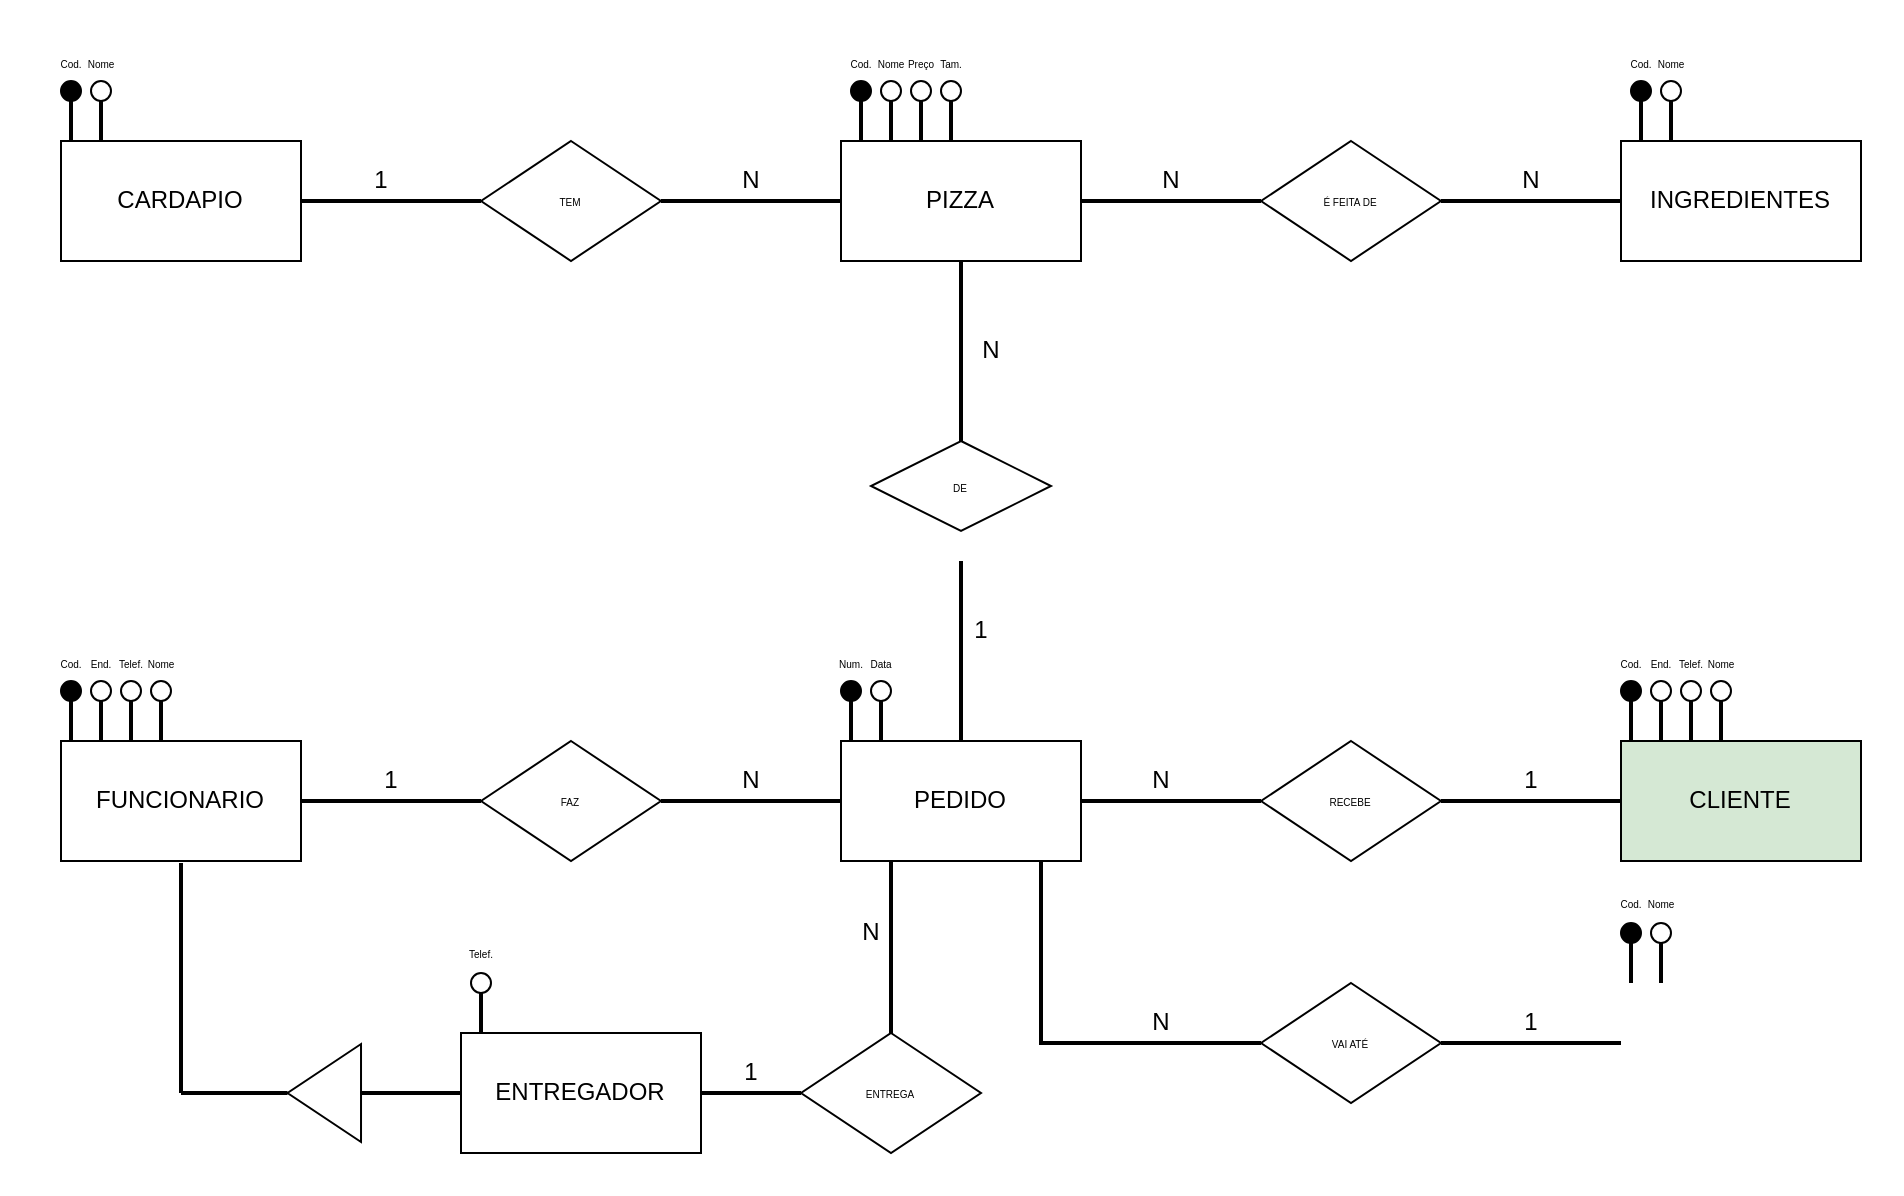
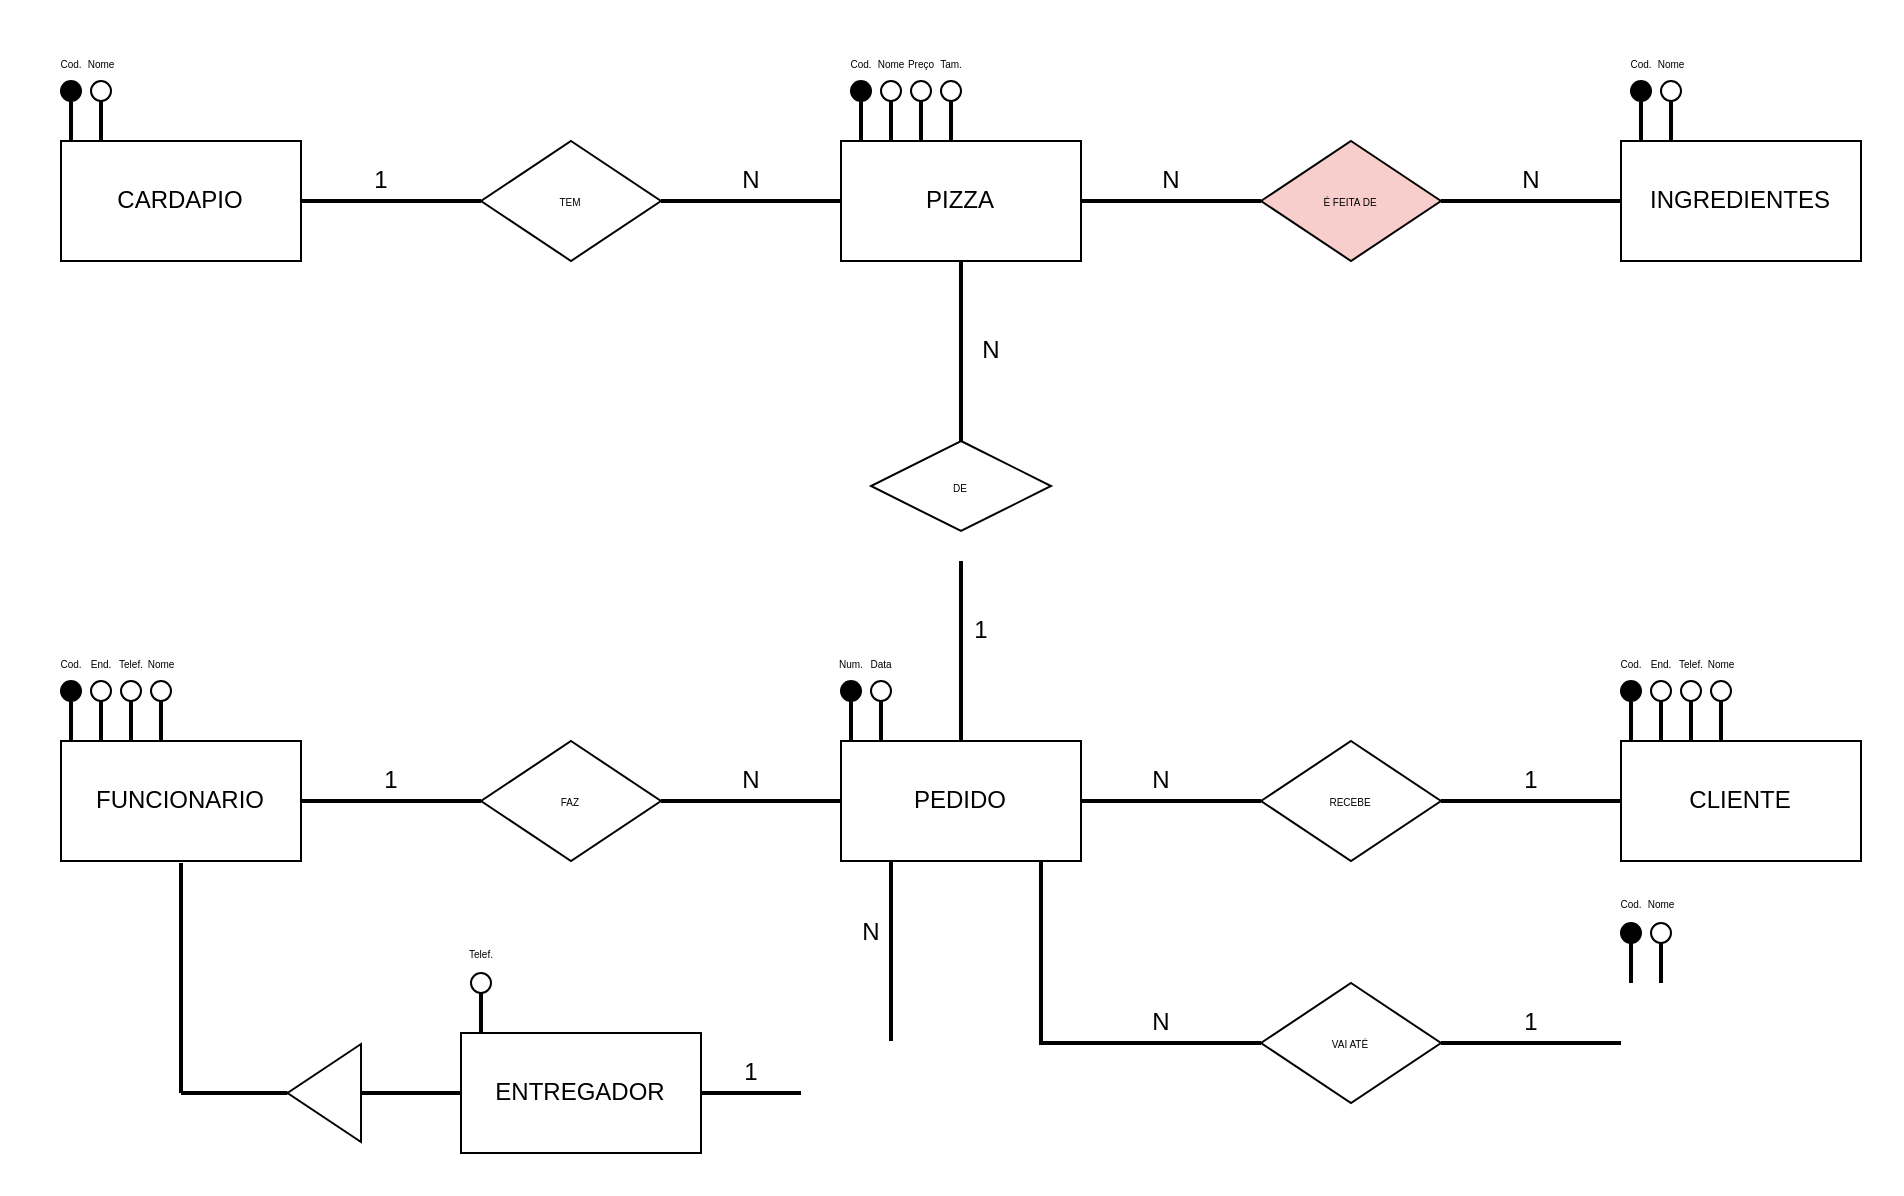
node "É FEITA DE": fillcolor #ffffff -> #f8cecc
node "CLIENTE": fillcolor #d5e8d4 -> #ffffff
node "ENTREGA": removed
